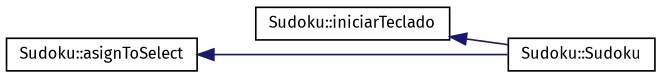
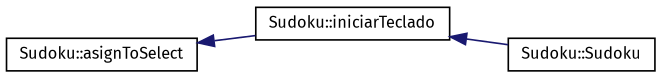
edge "Sudoku::Sudoku" -> "Sudoku::asignToSelect": now "Sudoku::iniciarTeclado" -> "Sudoku::asignToSelect"
